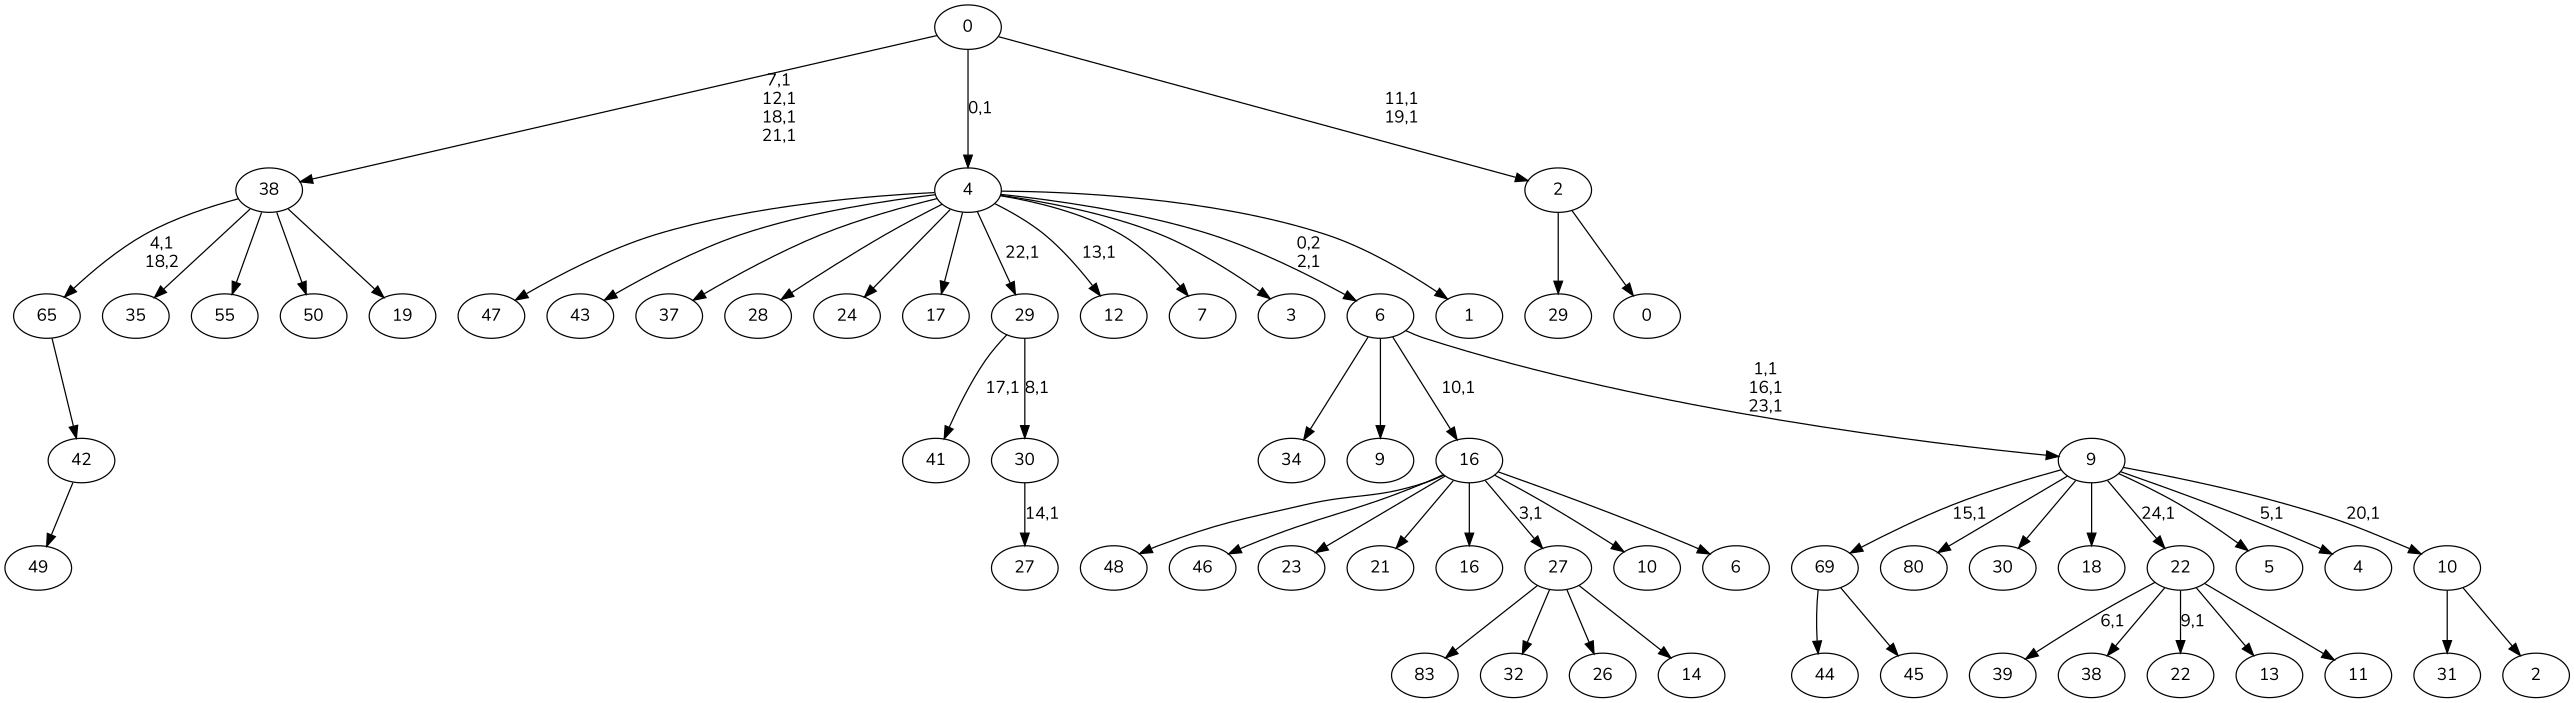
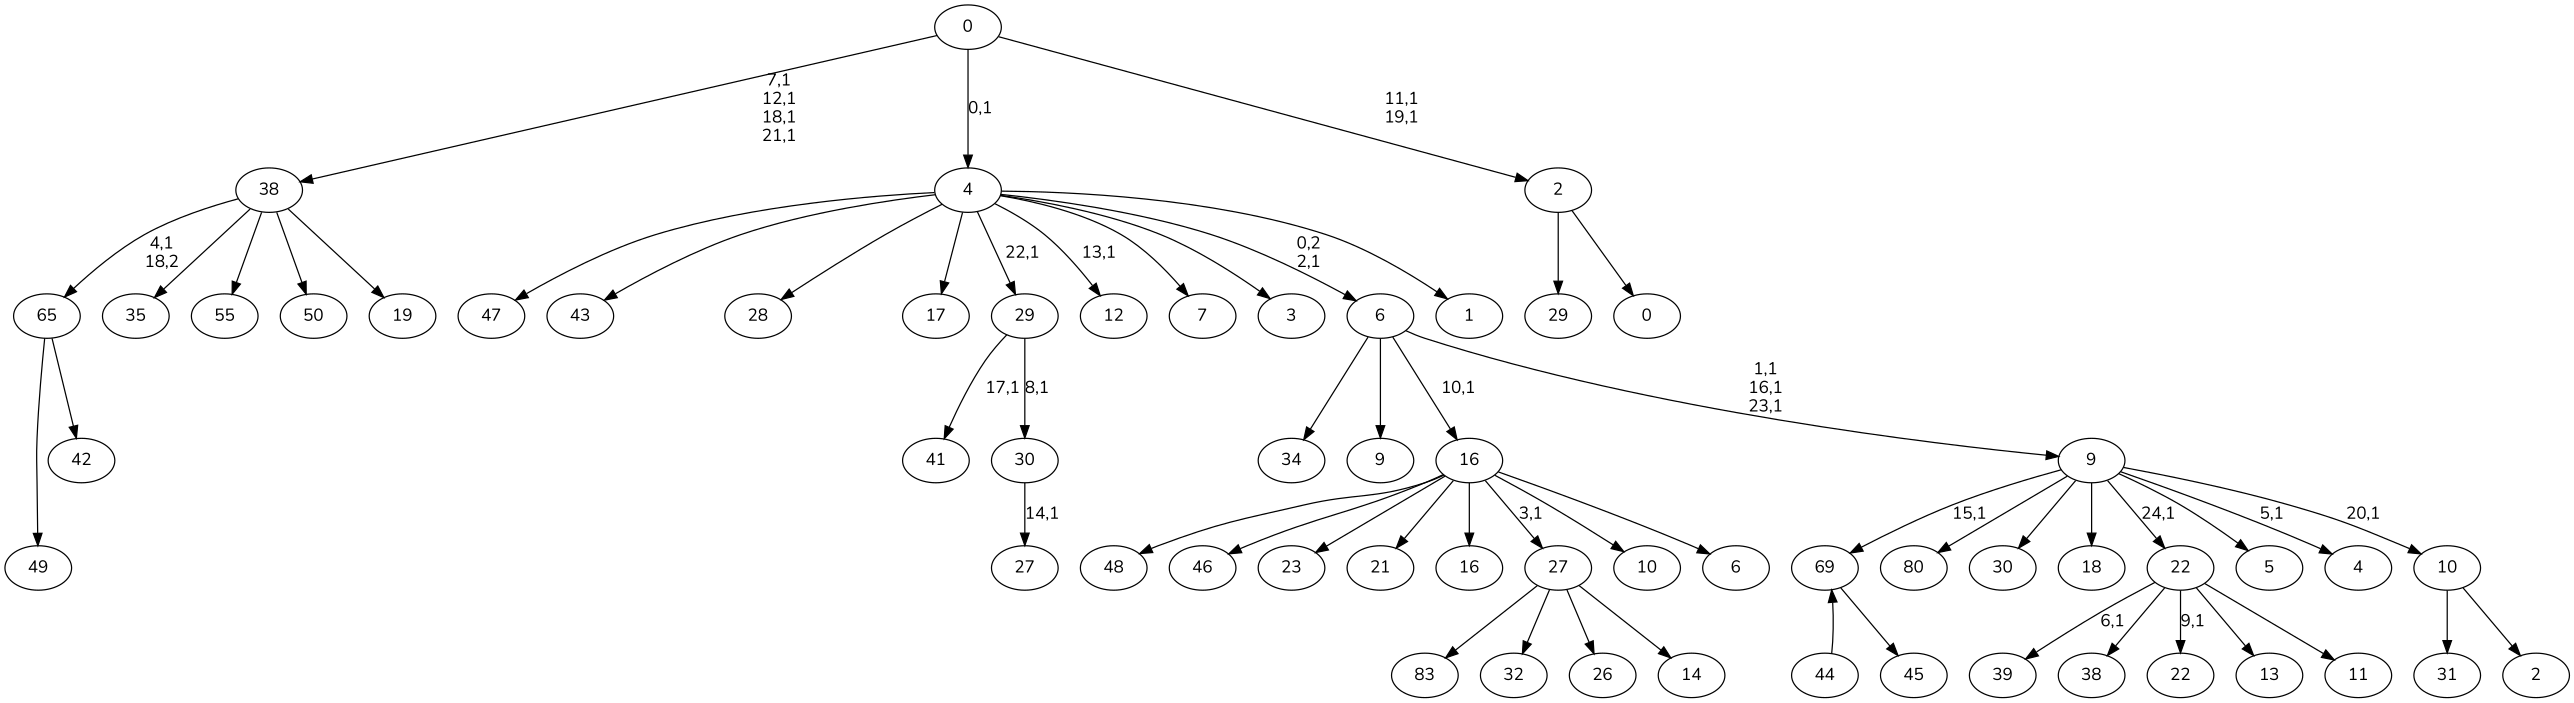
node "37": removed
node "24": removed
edge "42" -> "49": now "65" -> "49"
edge "69" -> "44": reversed
